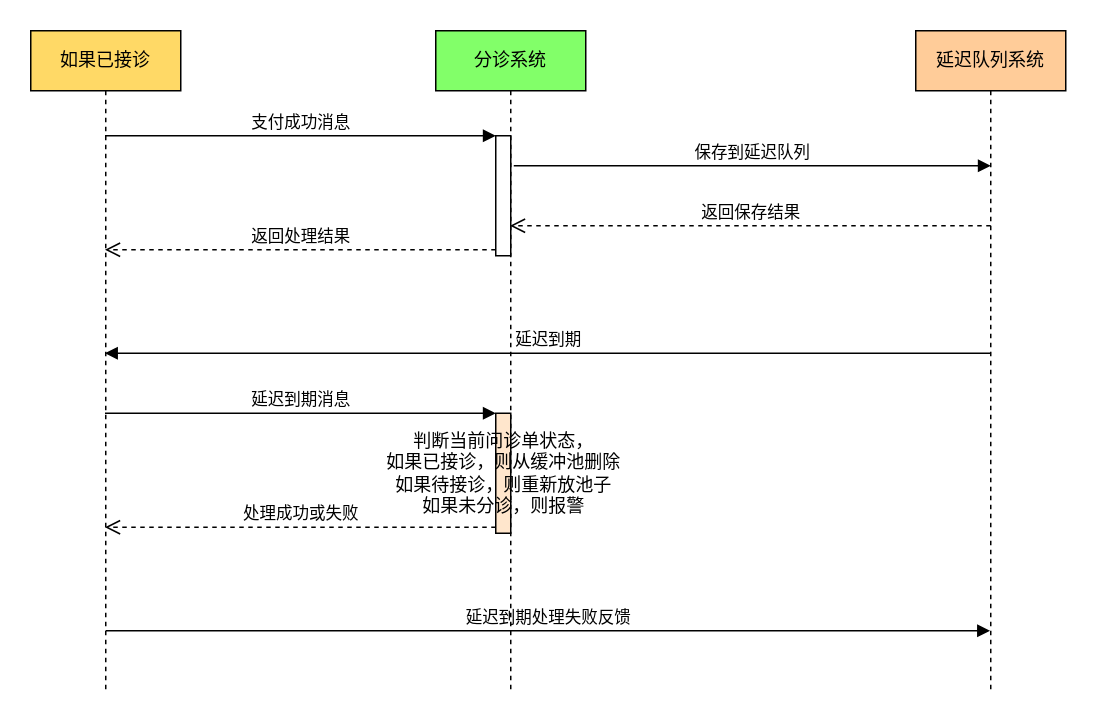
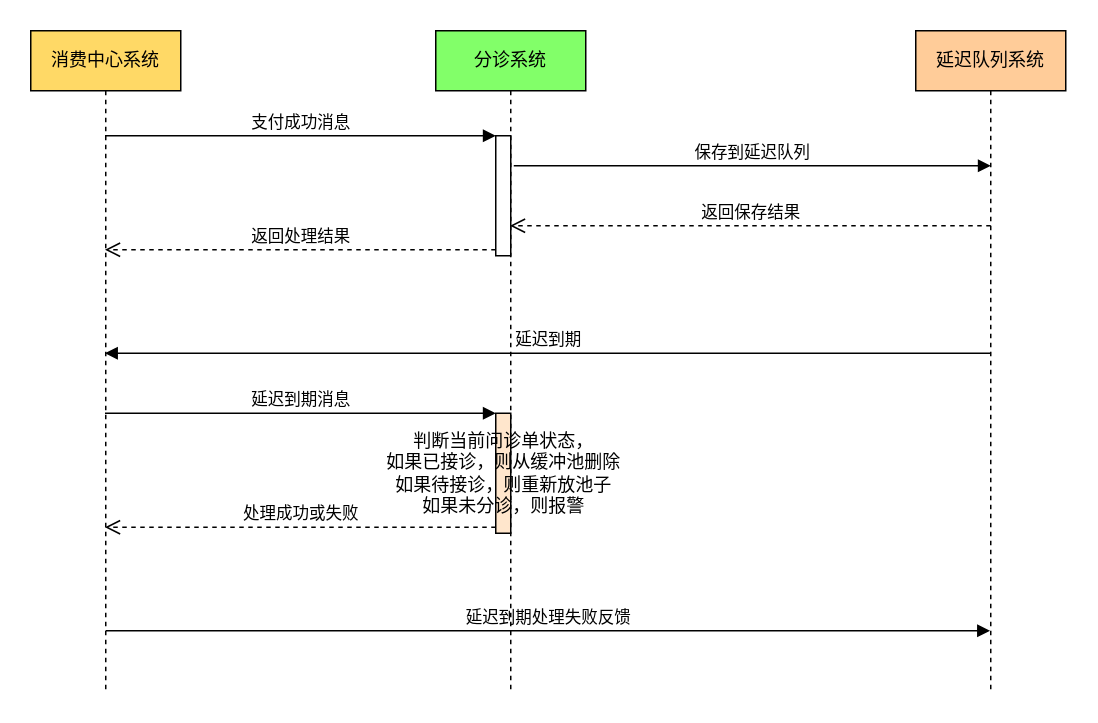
node "如果已接诊": label "如果已接诊" -> "消费中心系统"
